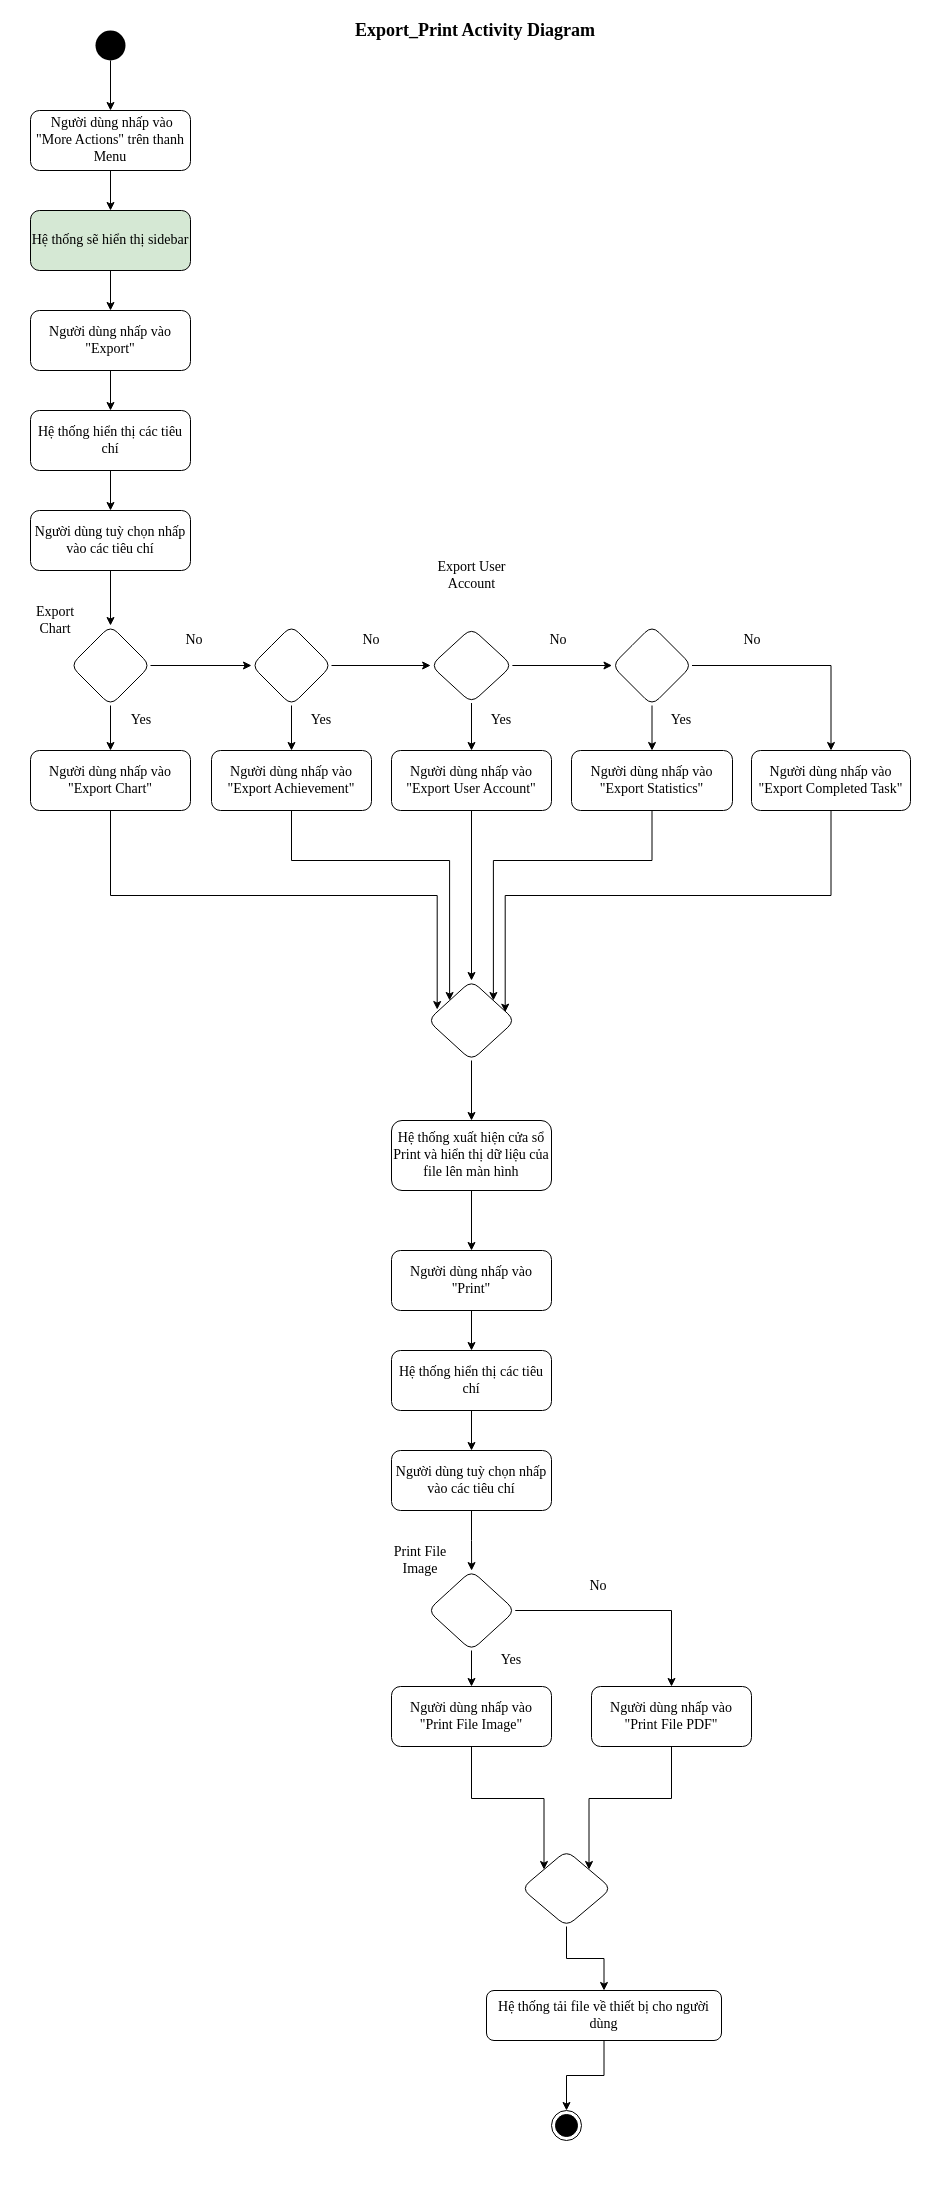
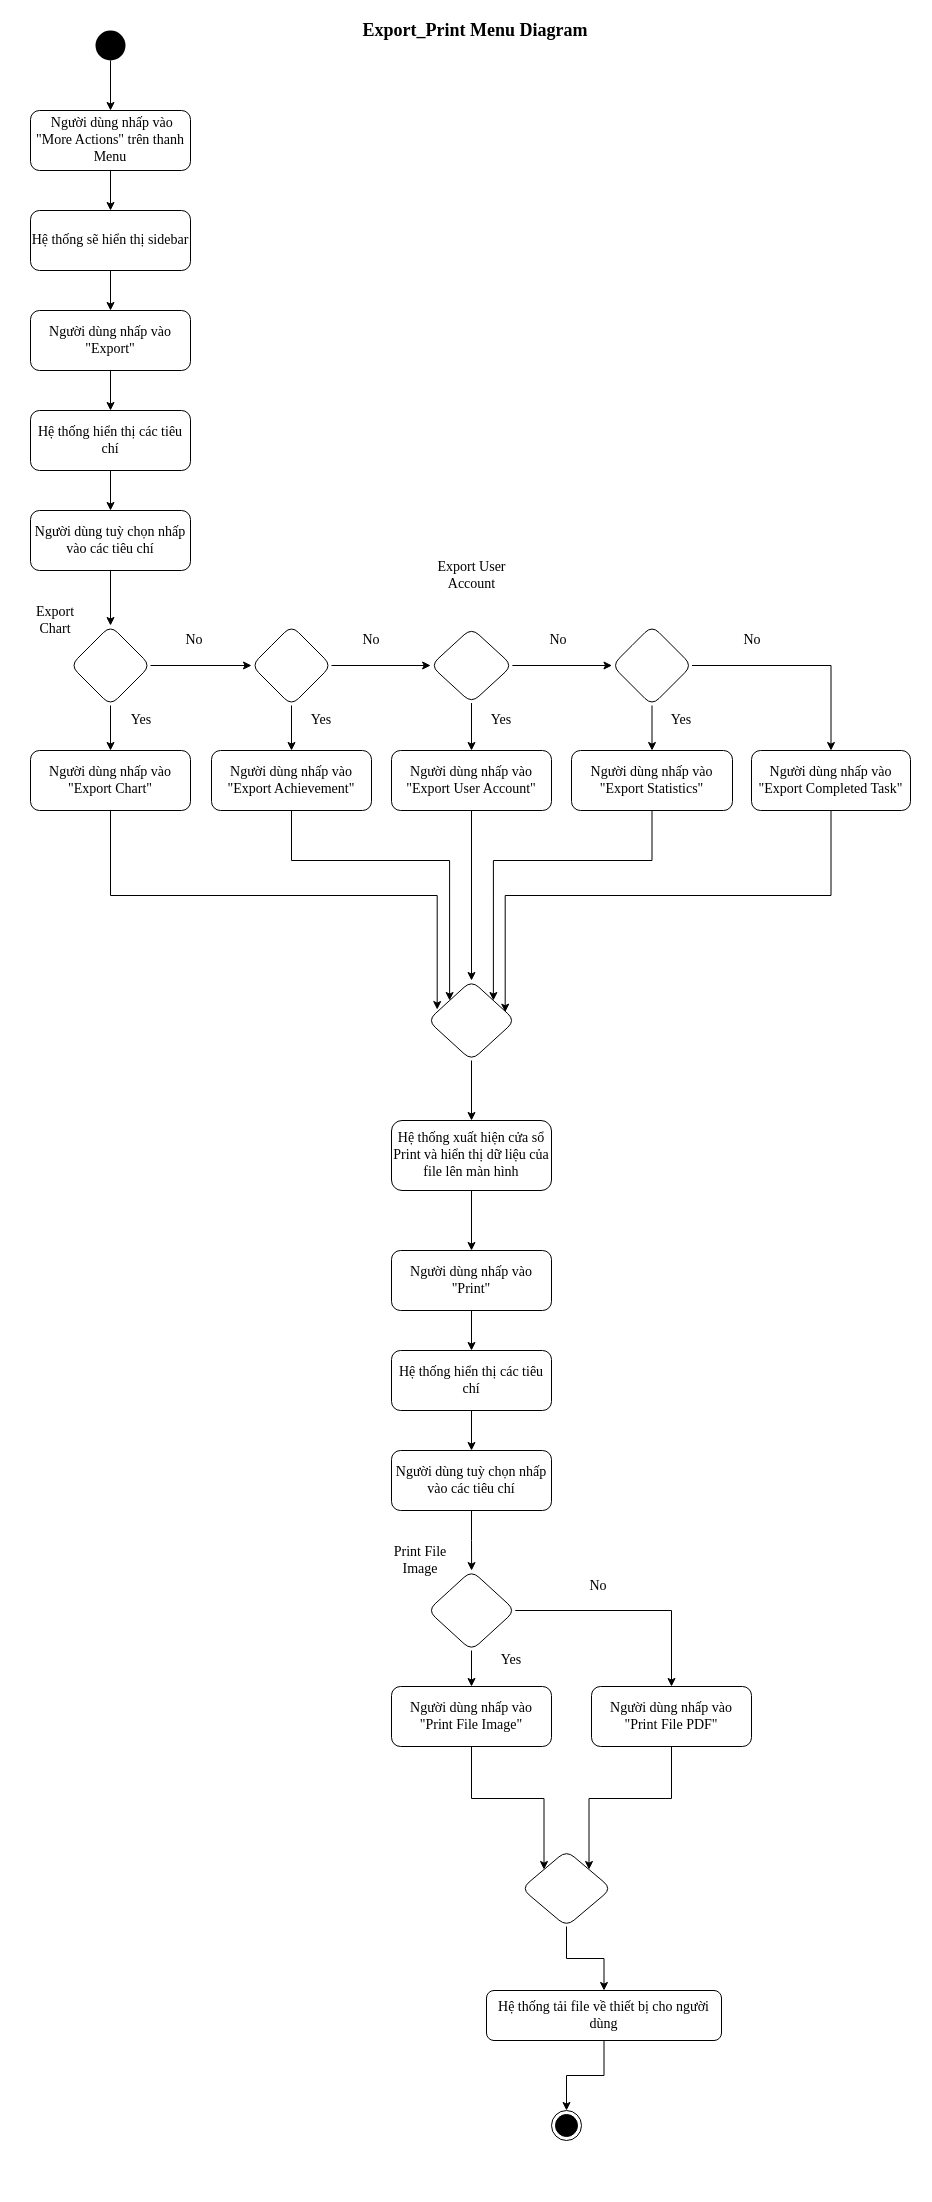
node "Export_Print Activity Diagram": label "Export_Print Activity Diagram" -> "Export_Print Menu Diagram"
node "Hệ thống sẽ hiển thị sidebar": fillcolor #d5e8d4 -> #ffffff
